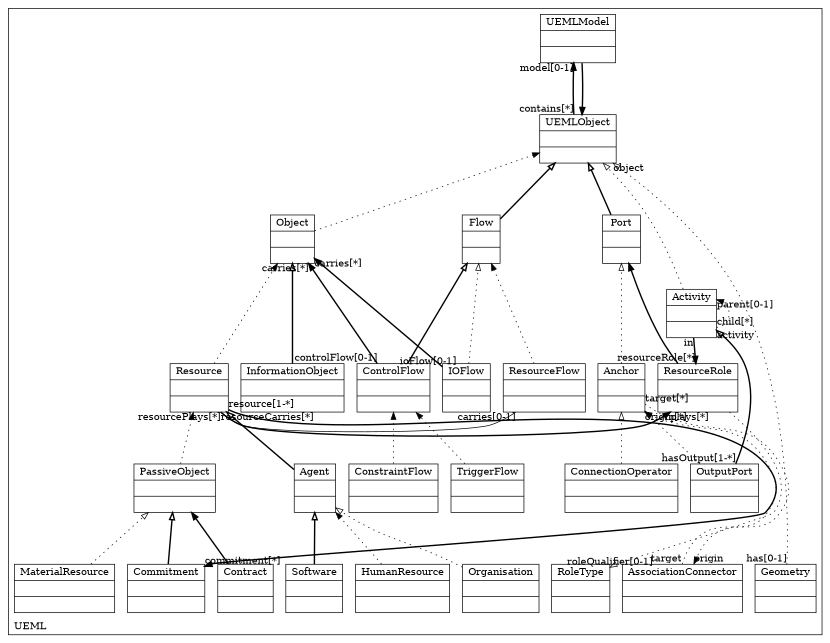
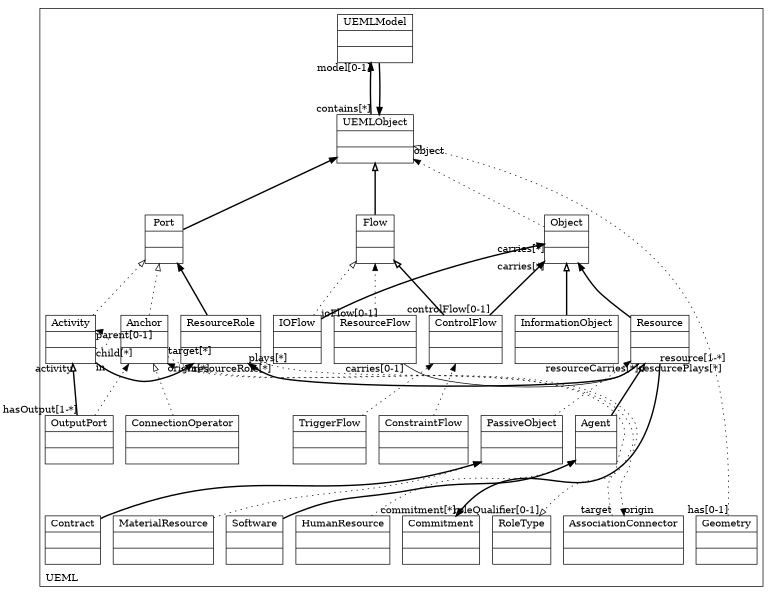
edge "Port" -> "UEMLObject": arrowhead onormal -> normal
edge "Activity" -> "UEMLObject": now "Activity" -> "Port"
edge "Resource" -> "Object": style dotted -> bold
edge "Commitment" -> "PassiveObject": removed
node "Organisation": removed
